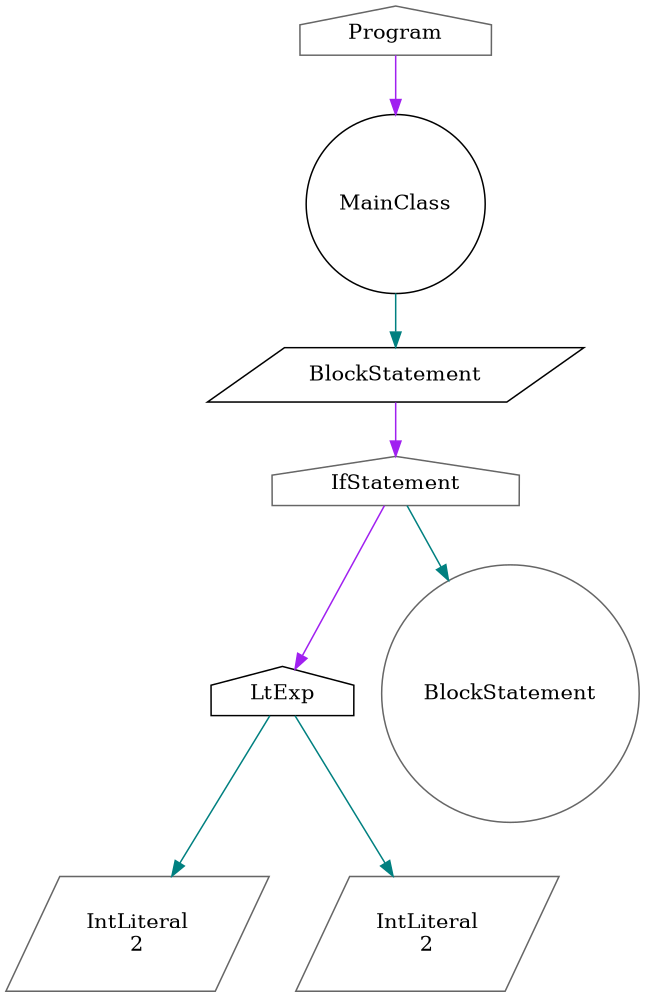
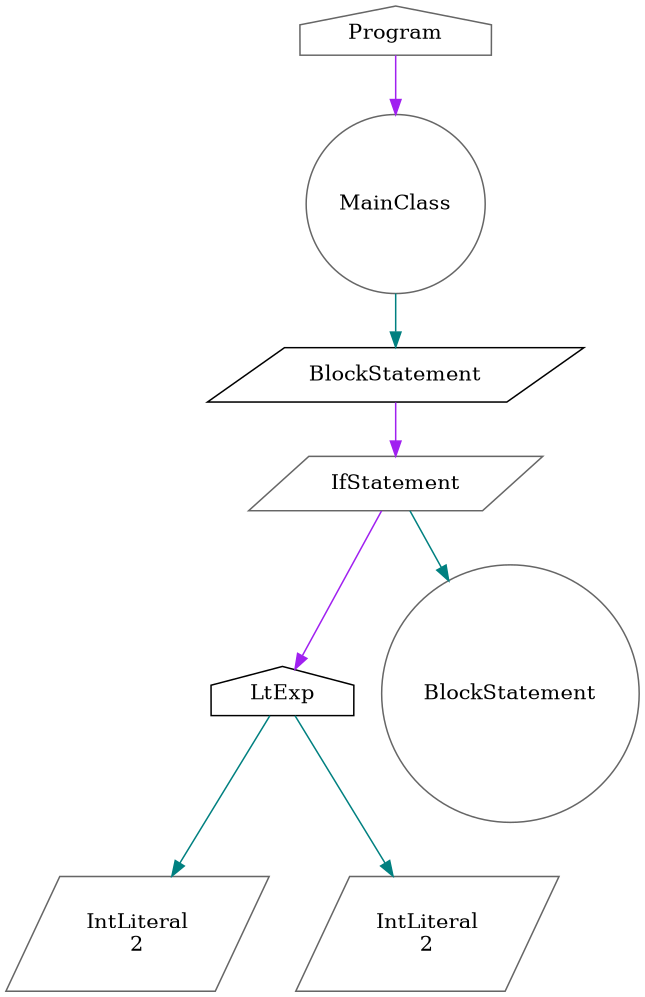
node "MainClass": color black -> gray40
node "IfStatement": shape house -> parallelogram
